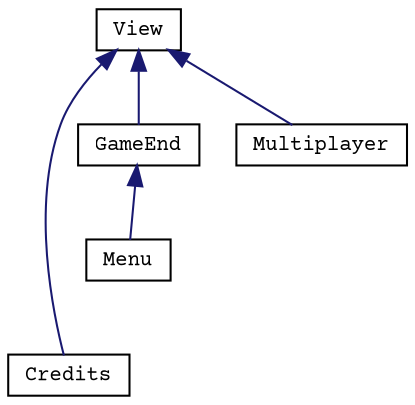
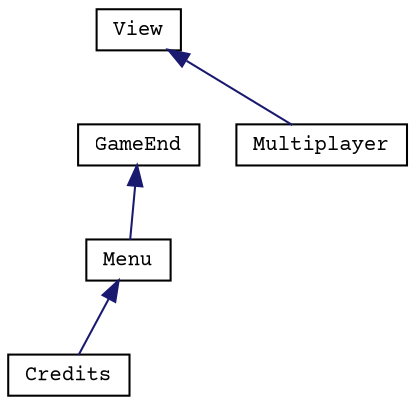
edge "GameEnd" -> "View": removed
edge "Credits" -> "View": now "Credits" -> "Menu"
